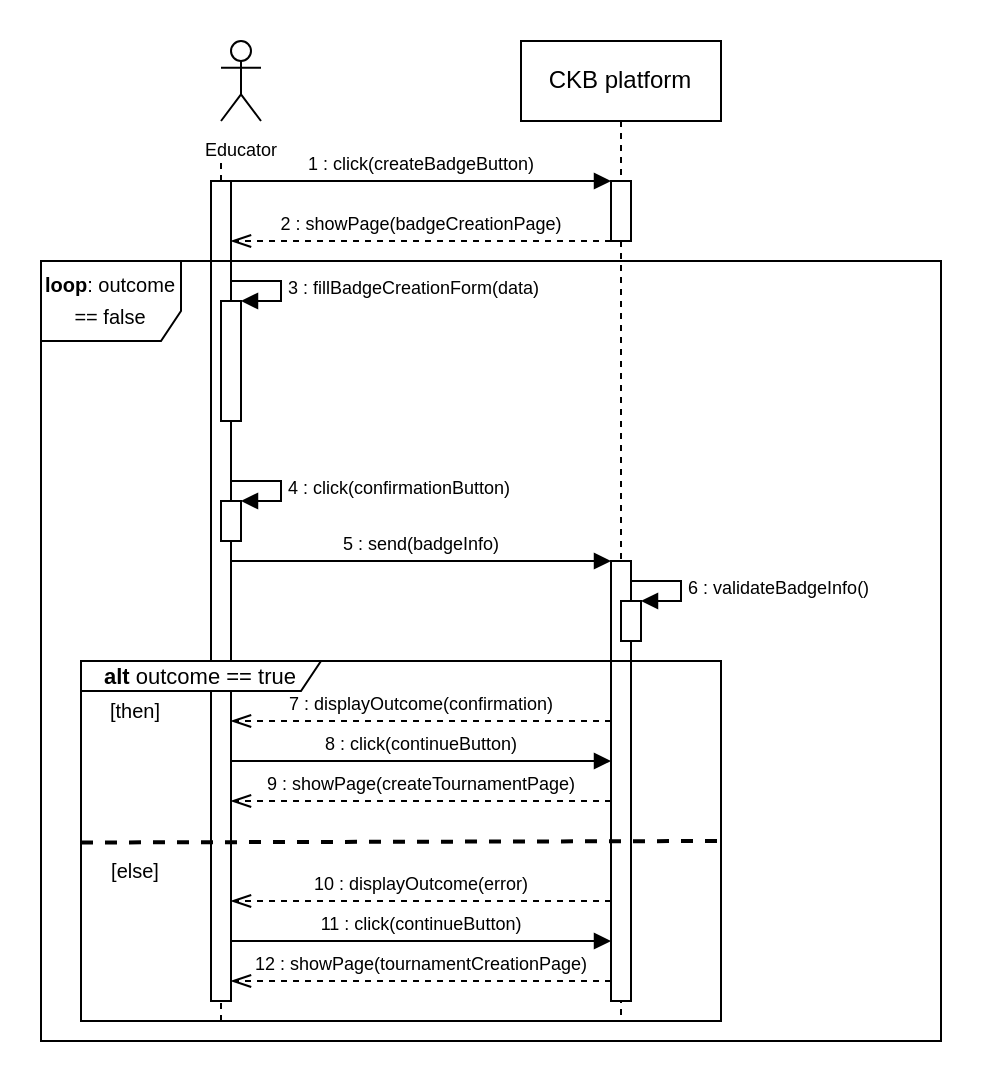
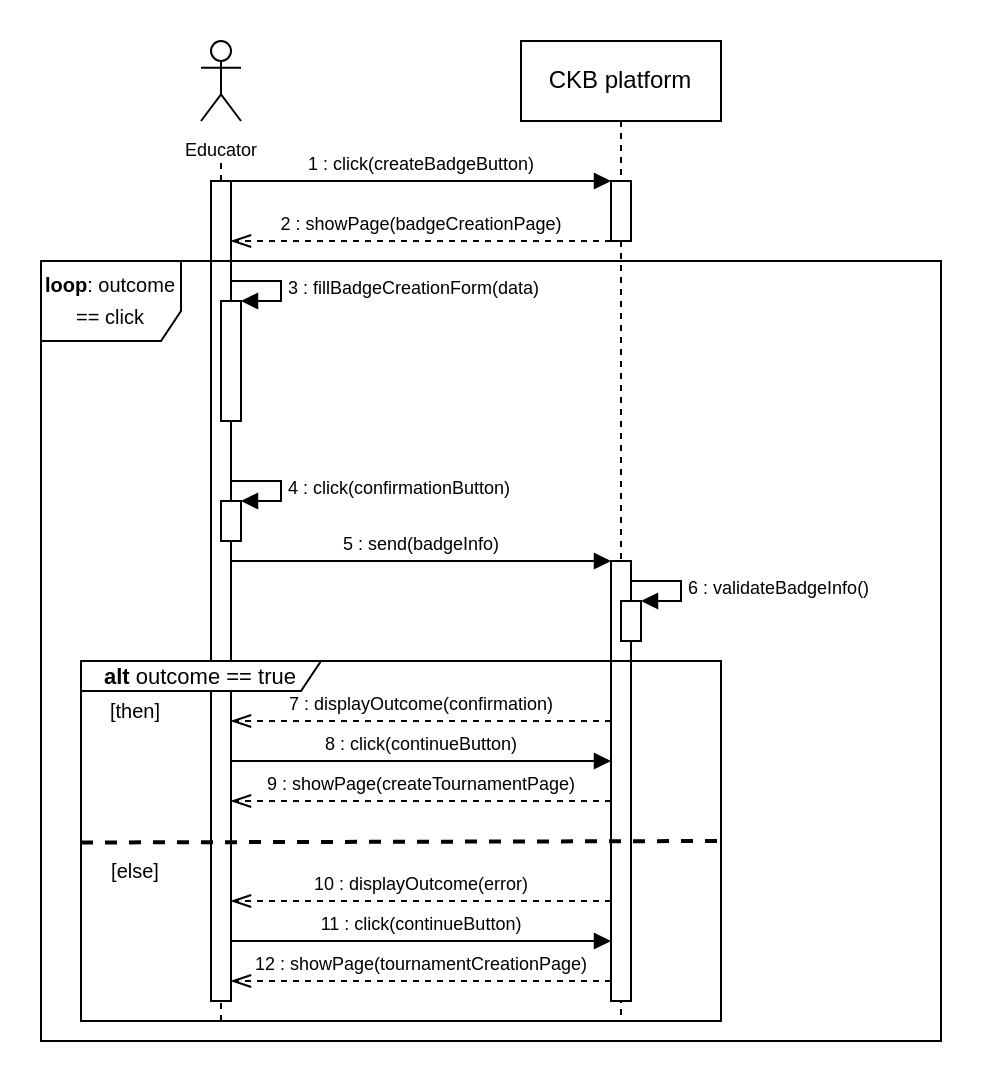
node "Educator": moved (241, 81) -> (221, 81)
node "loop: outcome == false": label "loop: outcome == false" -> "loop: outcome == click"
